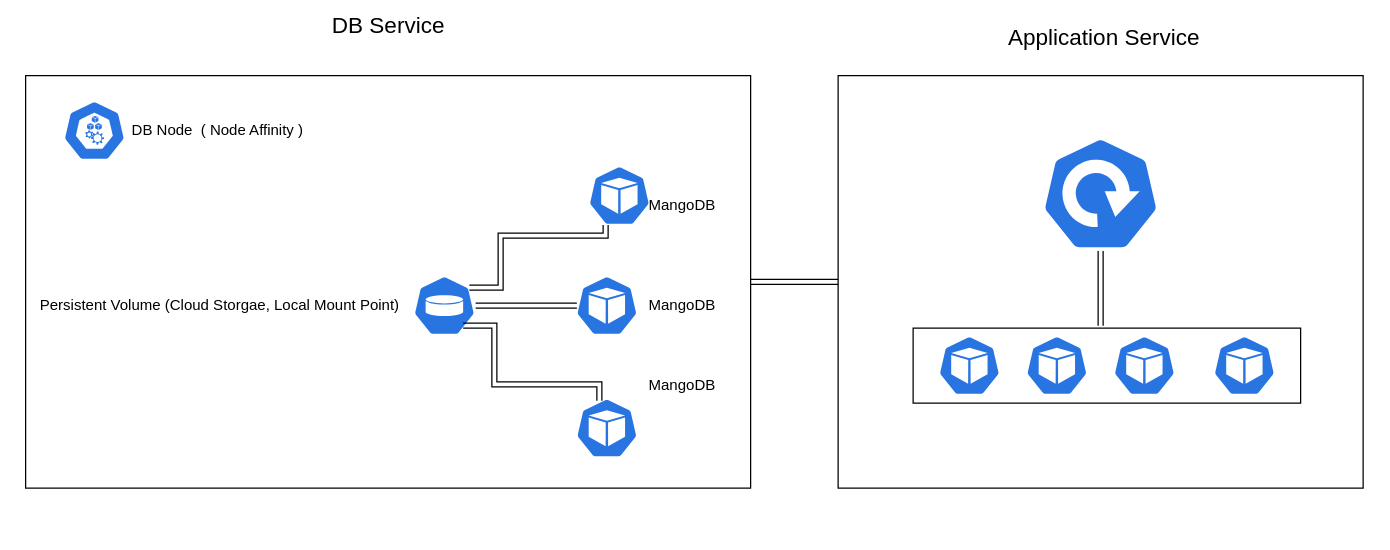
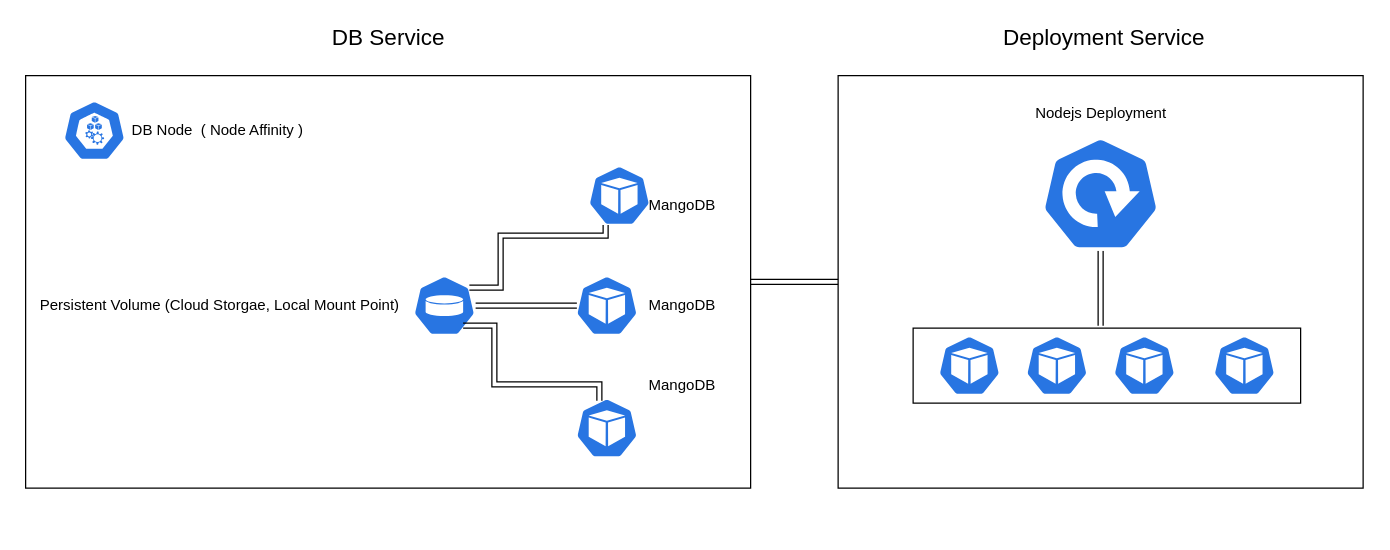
node "DB Service": moved (388, 26) -> (388, 38)
node "Application Service": label "Application Service" -> "Deployment Service"
node "Nodejs Deployment": added
